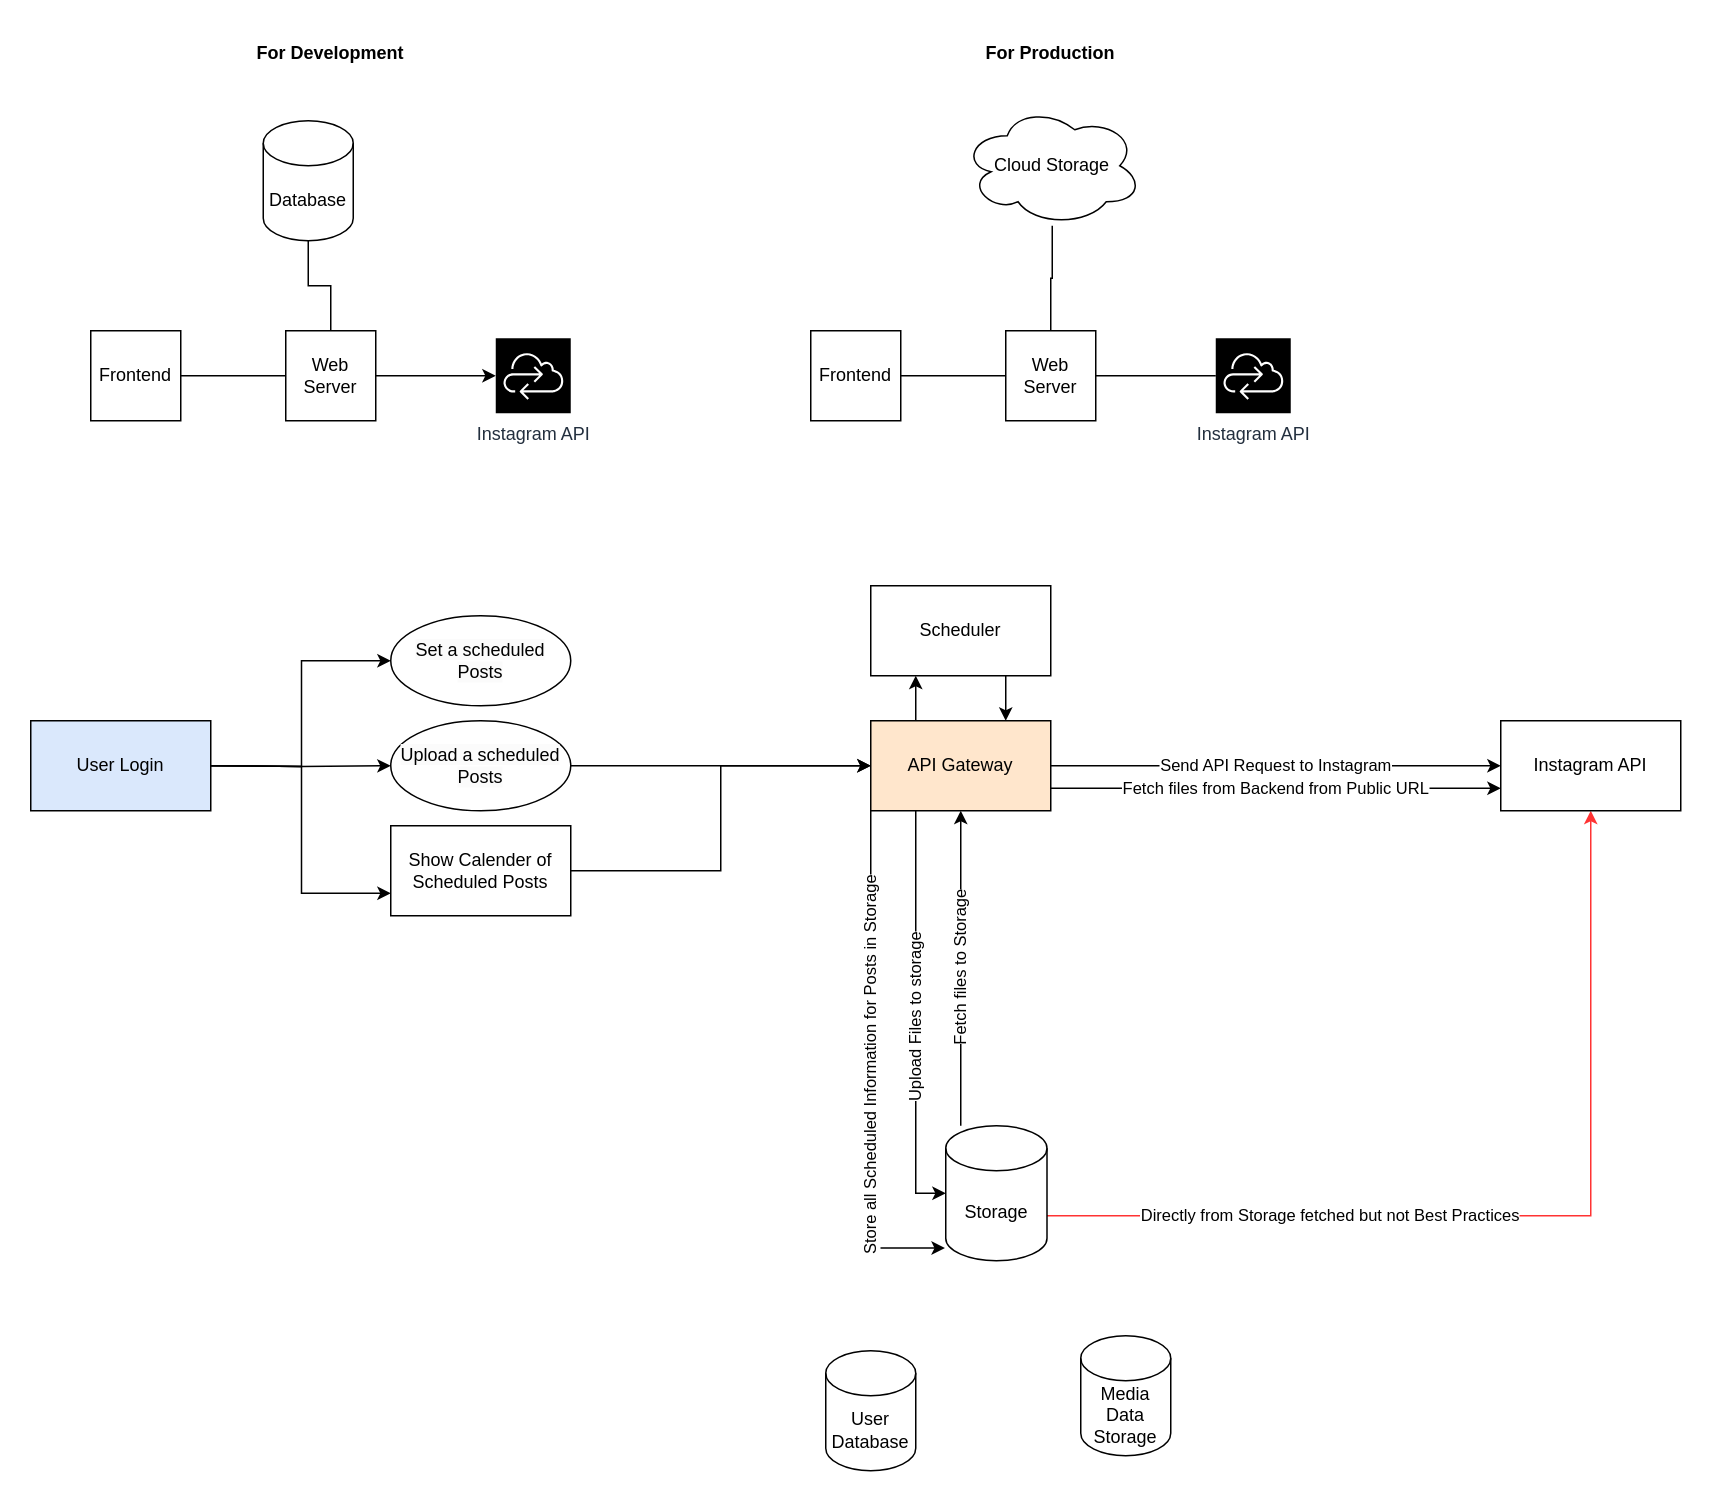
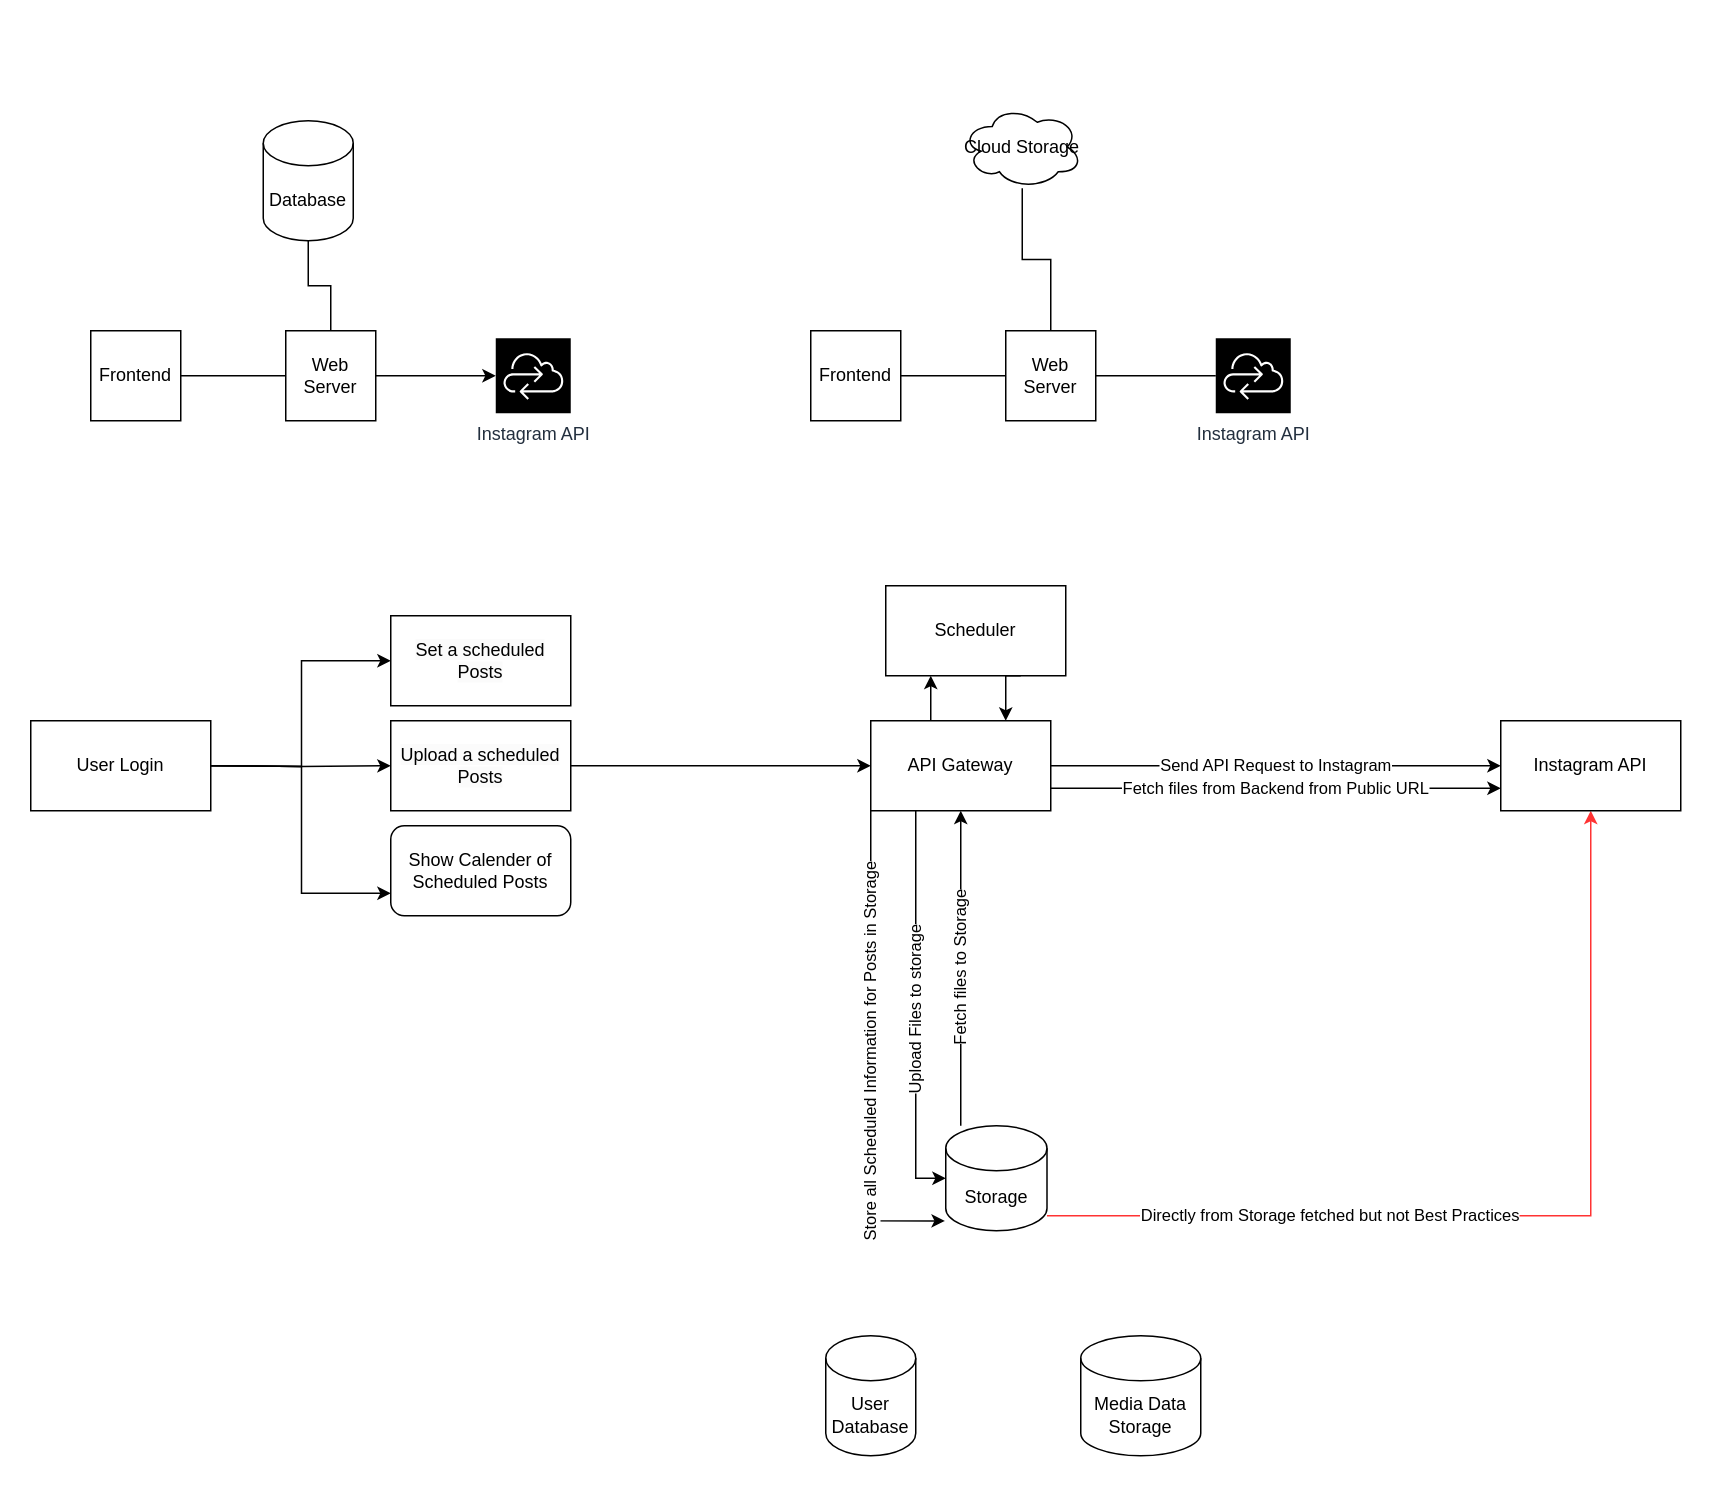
node "For Development": removed
node "For Production": removed
node "Cloud Storage": size 180x120 -> 120x83
node "Scheduler": moved (961, 631) -> (976, 631)
node "Set a scheduled Posts": shape ellipse -> rectangle
node "User Login": fillcolor #dae8fc -> #ffffff
node "Upload a scheduled Posts": shape ellipse -> rectangle
node "API Gateway": fillcolor #ffe6cc -> #ffffff
node "Show Calender of Scheduled Posts": shape rectangle -> rounded rectangle
edge "Show Calender of Scheduled Posts" -> "API Gateway": removed
node "Storage": size 101x135 -> 101x105
node "Media Data Storage": size 90x120 -> 120x120
node "User Database": moved (871, 1411) -> (871, 1396)
